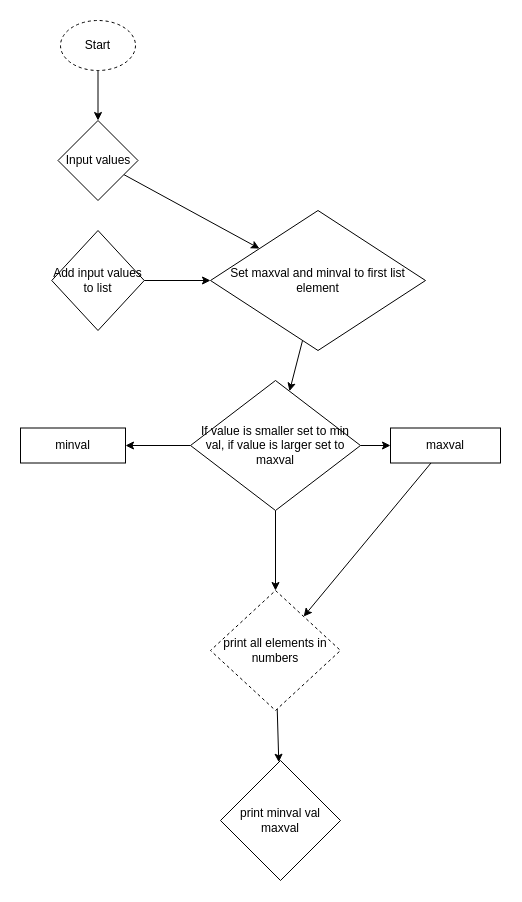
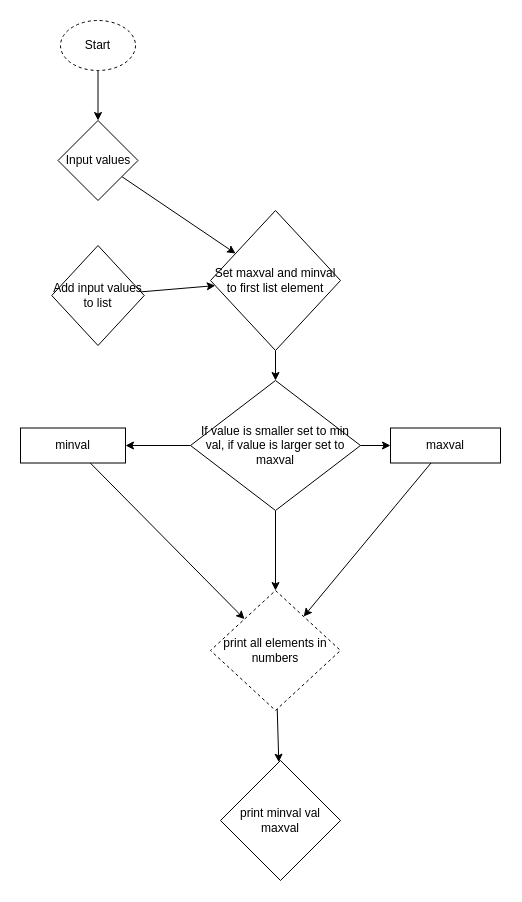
node "Add input values to list": moved (98, 281) -> (98, 296)
node "Set maxval and minval to first list element": size 215x140 -> 130x140
edge "minval" -> "print all elements in numbers": added
